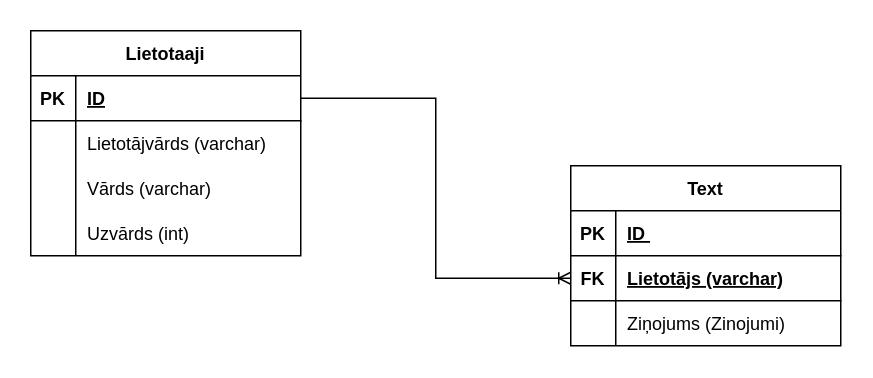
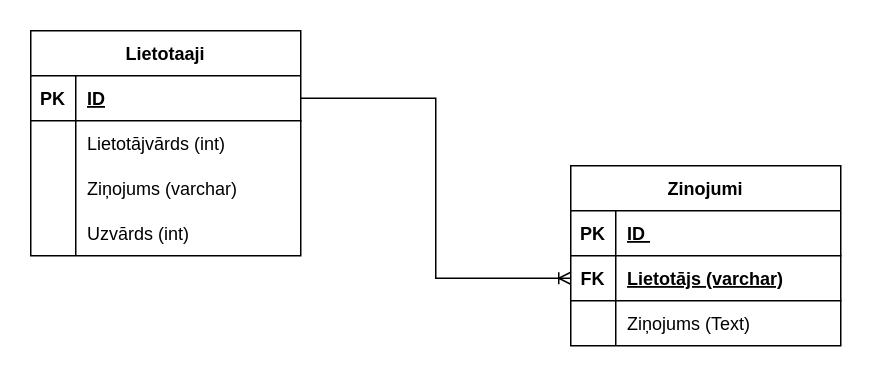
node "Lietotājvārds (varchar)": label "Lietotājvārds (varchar)" -> "Lietotājvārds (int)"
node "Vārds (varchar)": label "Vārds (varchar)" -> "Ziņojums (varchar)"
node "Text": label "Text" -> "Zinojumi"
node "Ziņojums (Zinojumi)": label "Ziņojums (Zinojumi)" -> "Ziņojums (Text)"
